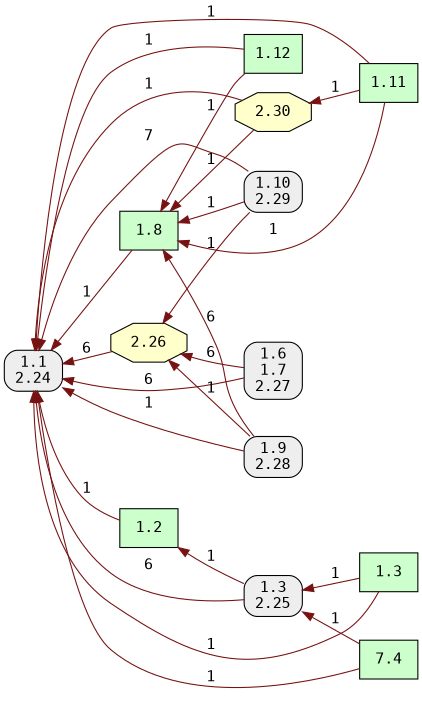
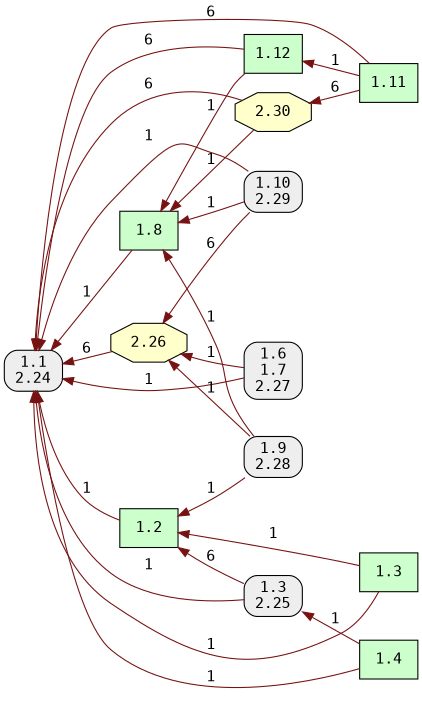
edge "1.11" -> "1.1 2.24": label "1" -> "6"
edge "1.12" -> "1.1 2.24": label "1" -> "6"
edge "2.30" -> "1.1 2.24": label "1" -> "6"
edge "1.11" -> "2.30": label "1" -> "6"
edge "1.10 2.29" -> "1.1 2.24": label "7" -> "1"
edge "1.11" -> "1.8": now "1.11" -> "1.12"
edge "1.10 2.29" -> "2.26": label "1" -> "6"
edge "1.9 2.28" -> "1.8": label "6" -> "1"
edge "1.6 1.7 2.27" -> "2.26": label "6" -> "1"
edge "1.6 1.7 2.27" -> "1.1 2.24": label "6" -> "1"
edge "1.9 2.28" -> "1.1 2.24": now "1.9 2.28" -> "1.2"
edge "1.3 2.25" -> "1.2": label "1" -> "6"
edge "1.3 2.25" -> "1.1 2.24": label "6" -> "1"
edge "1.3" -> "1.3 2.25": now "1.3" -> "1.2"
node "7.4": label "7.4" -> "1.4"
